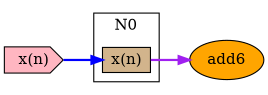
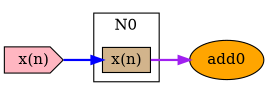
node "add6": label "add6" -> "add0"
